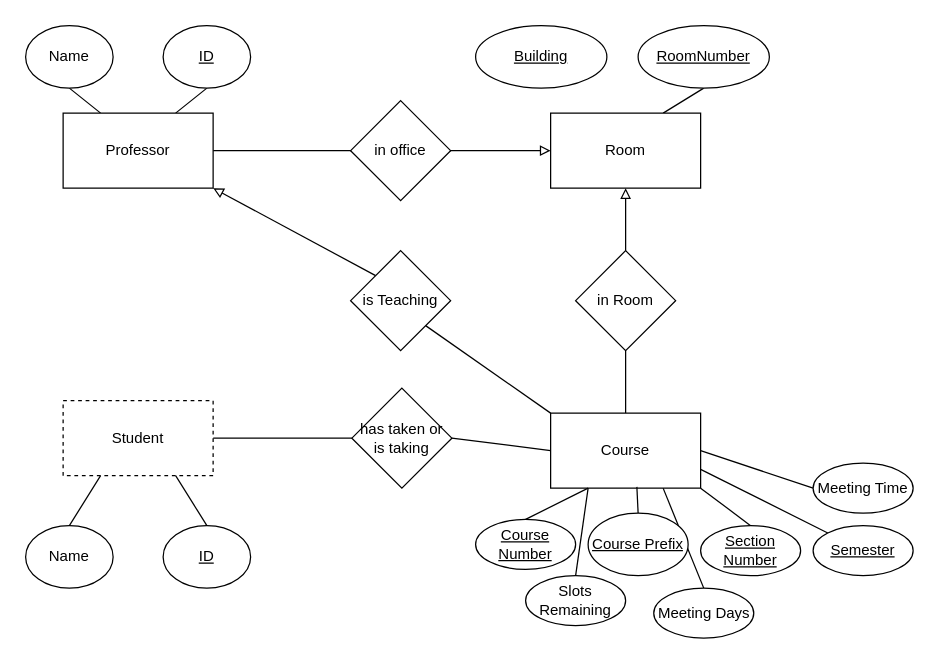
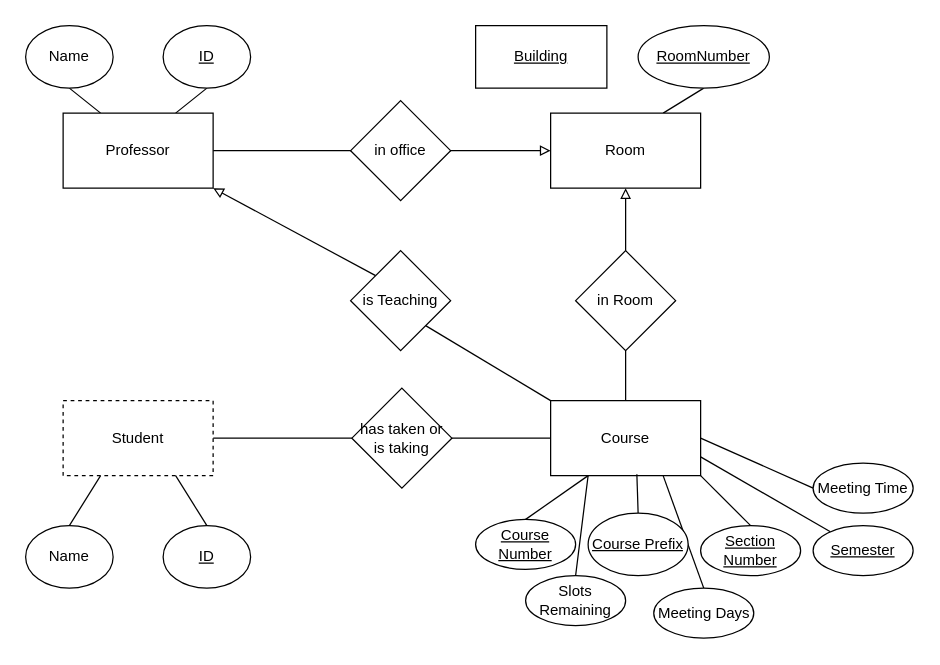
node "Building": shape ellipse -> rectangle
node "Course": moved (626, 451) -> (626, 438)
